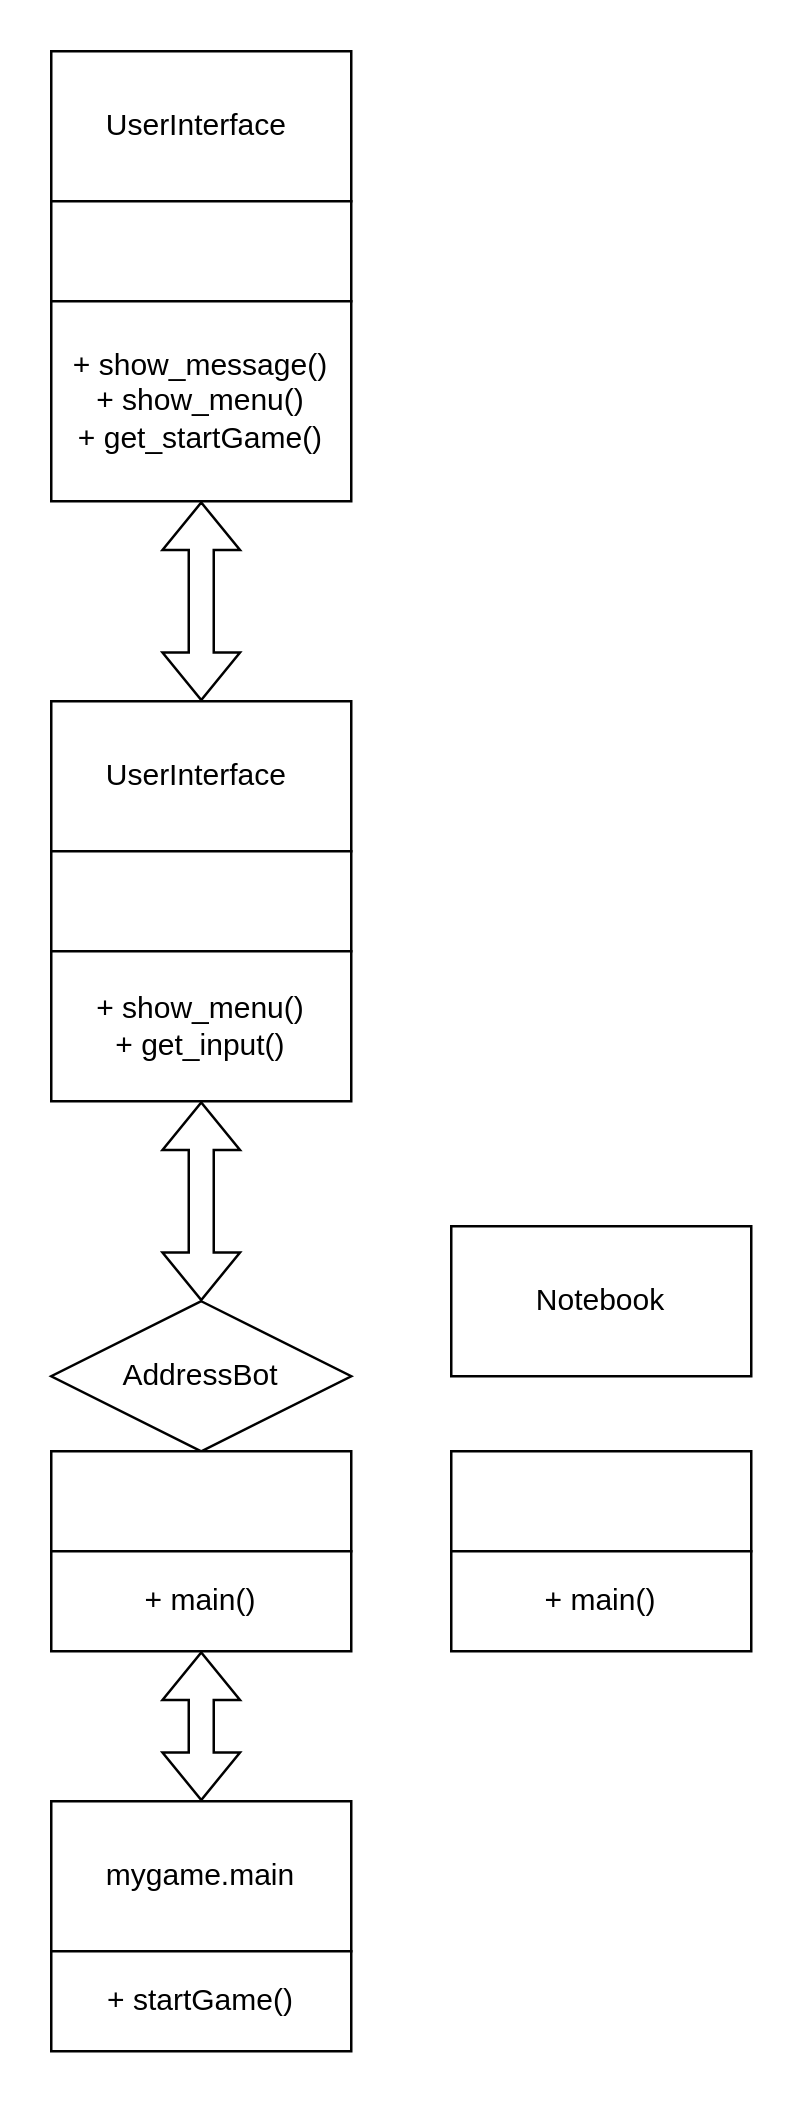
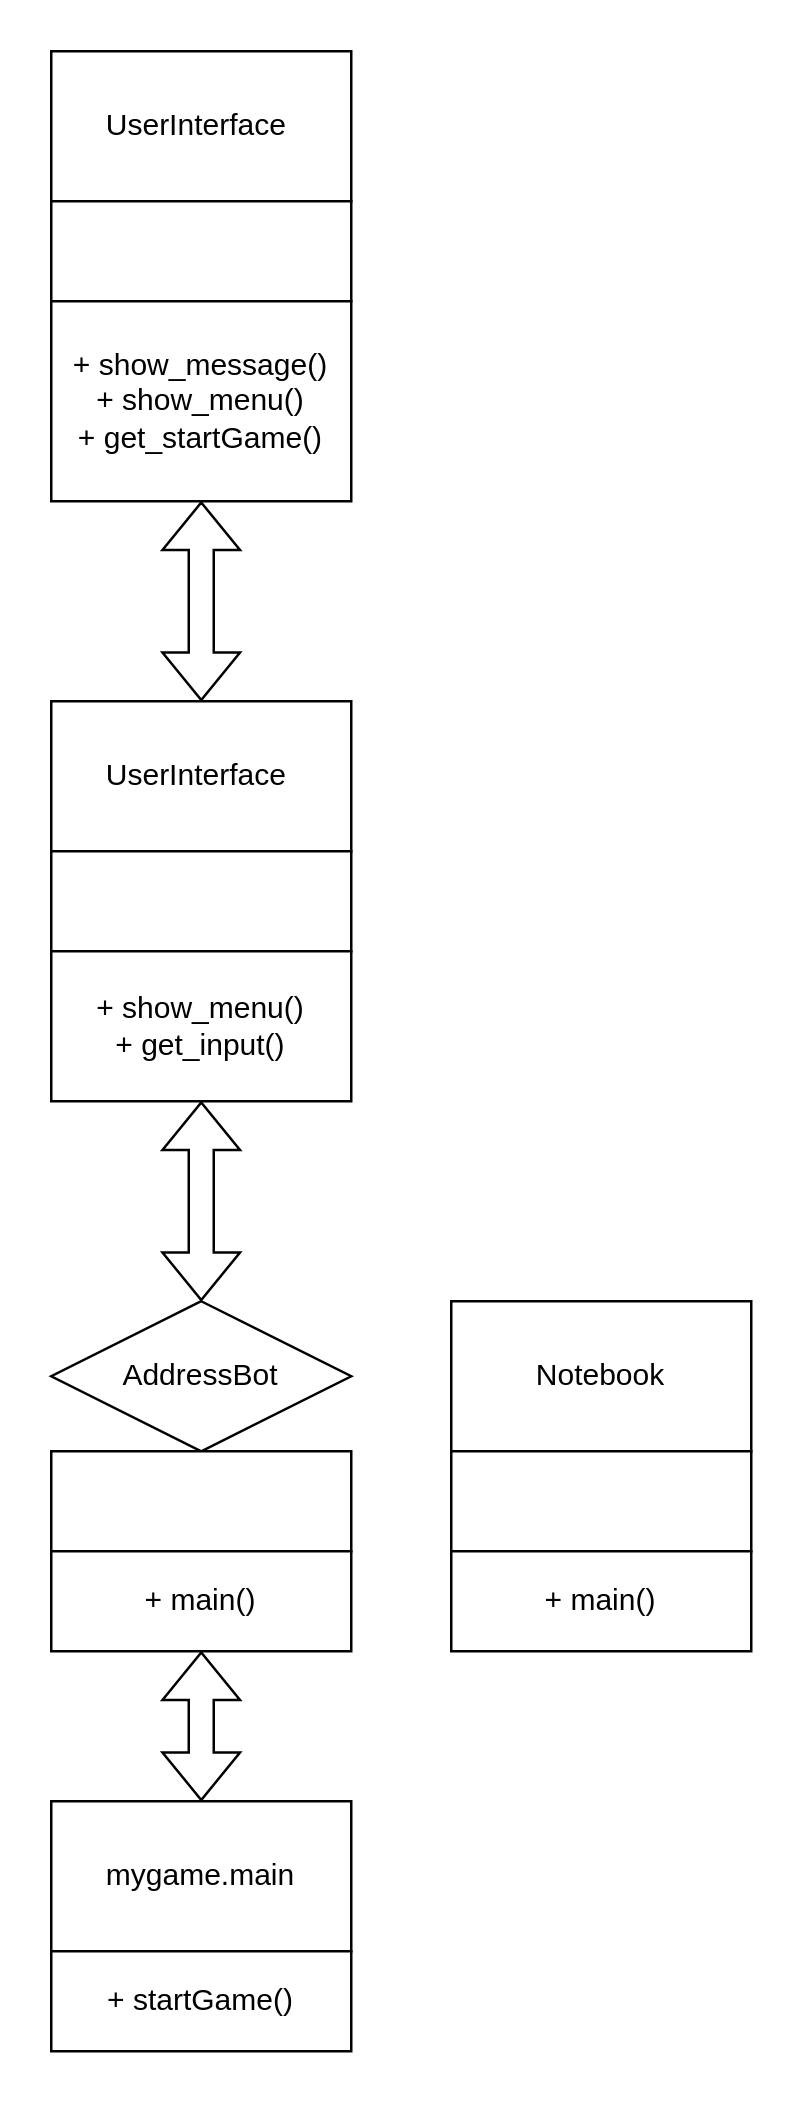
node "Notebook": moved (601, 1301) -> (601, 1376)
